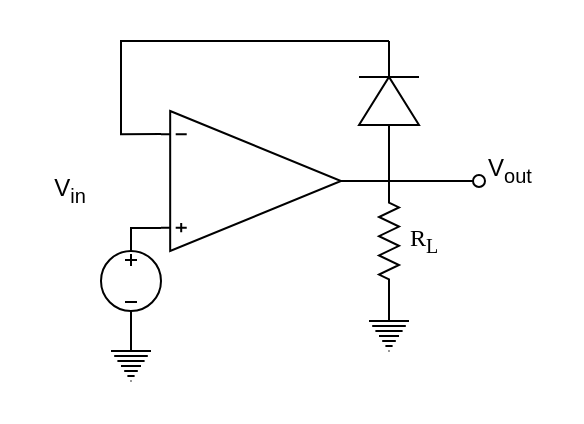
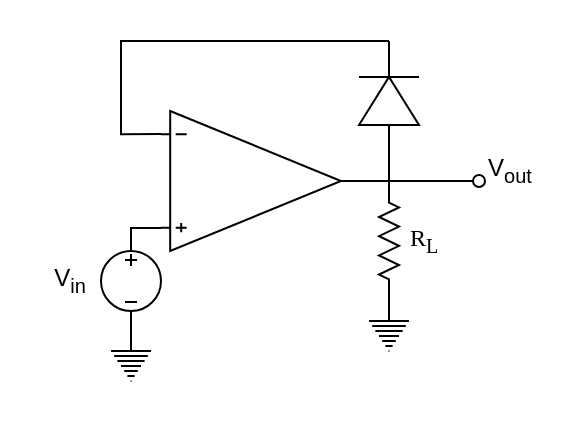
node "Vin": moved (71, 191) -> (71, 281)
